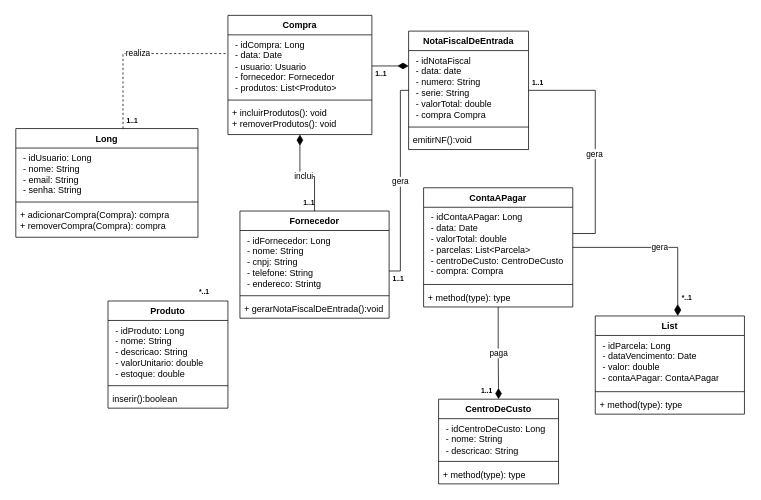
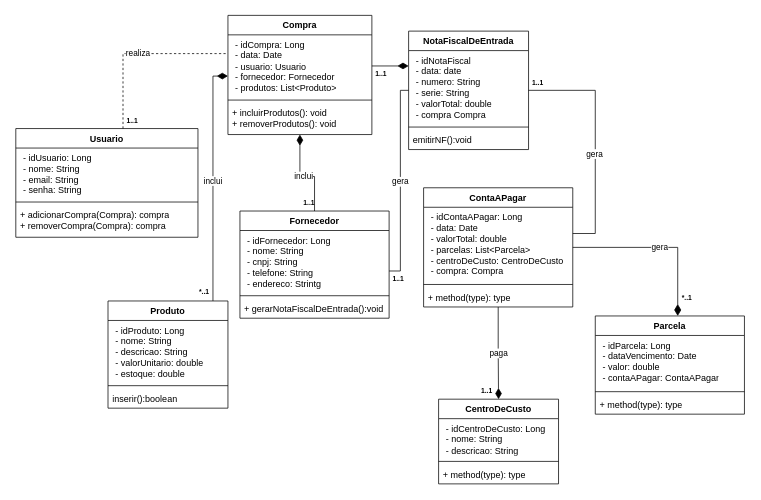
node "Long": label "Long" -> "Usuario"
edge "Produto" -> "Compra": added, label "inclui"
node "List": label "List" -> "Parcela"
